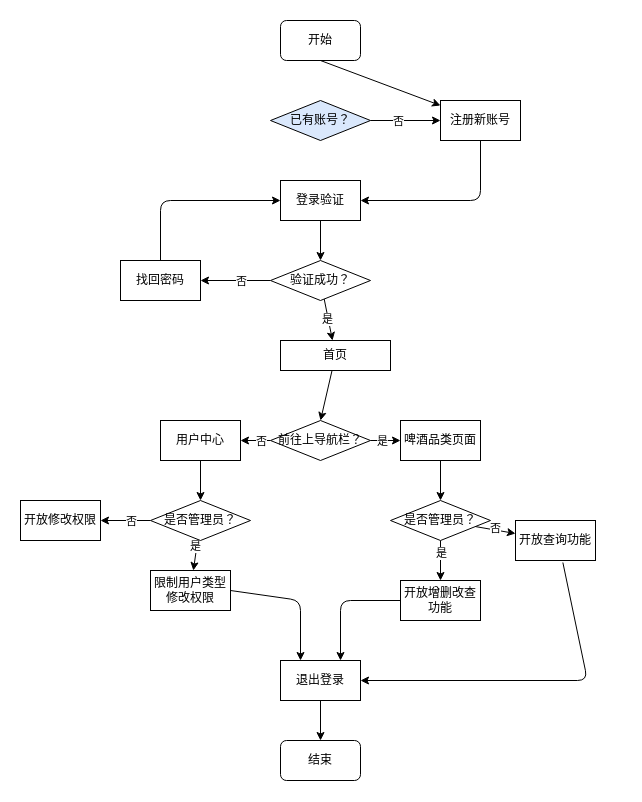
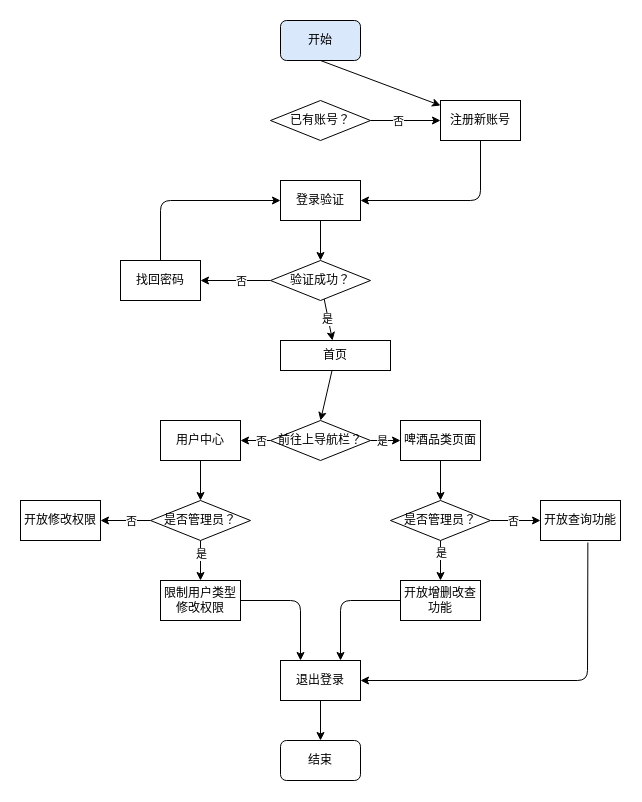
node "开始": fillcolor #ffffff -> #dae8fc
node "已有账号？": fillcolor #dae8fc -> #ffffff
node "开放查询功能": moved (556, 541) -> (581, 521)
node "限制用户类型修改权限": moved (191, 591) -> (201, 601)
